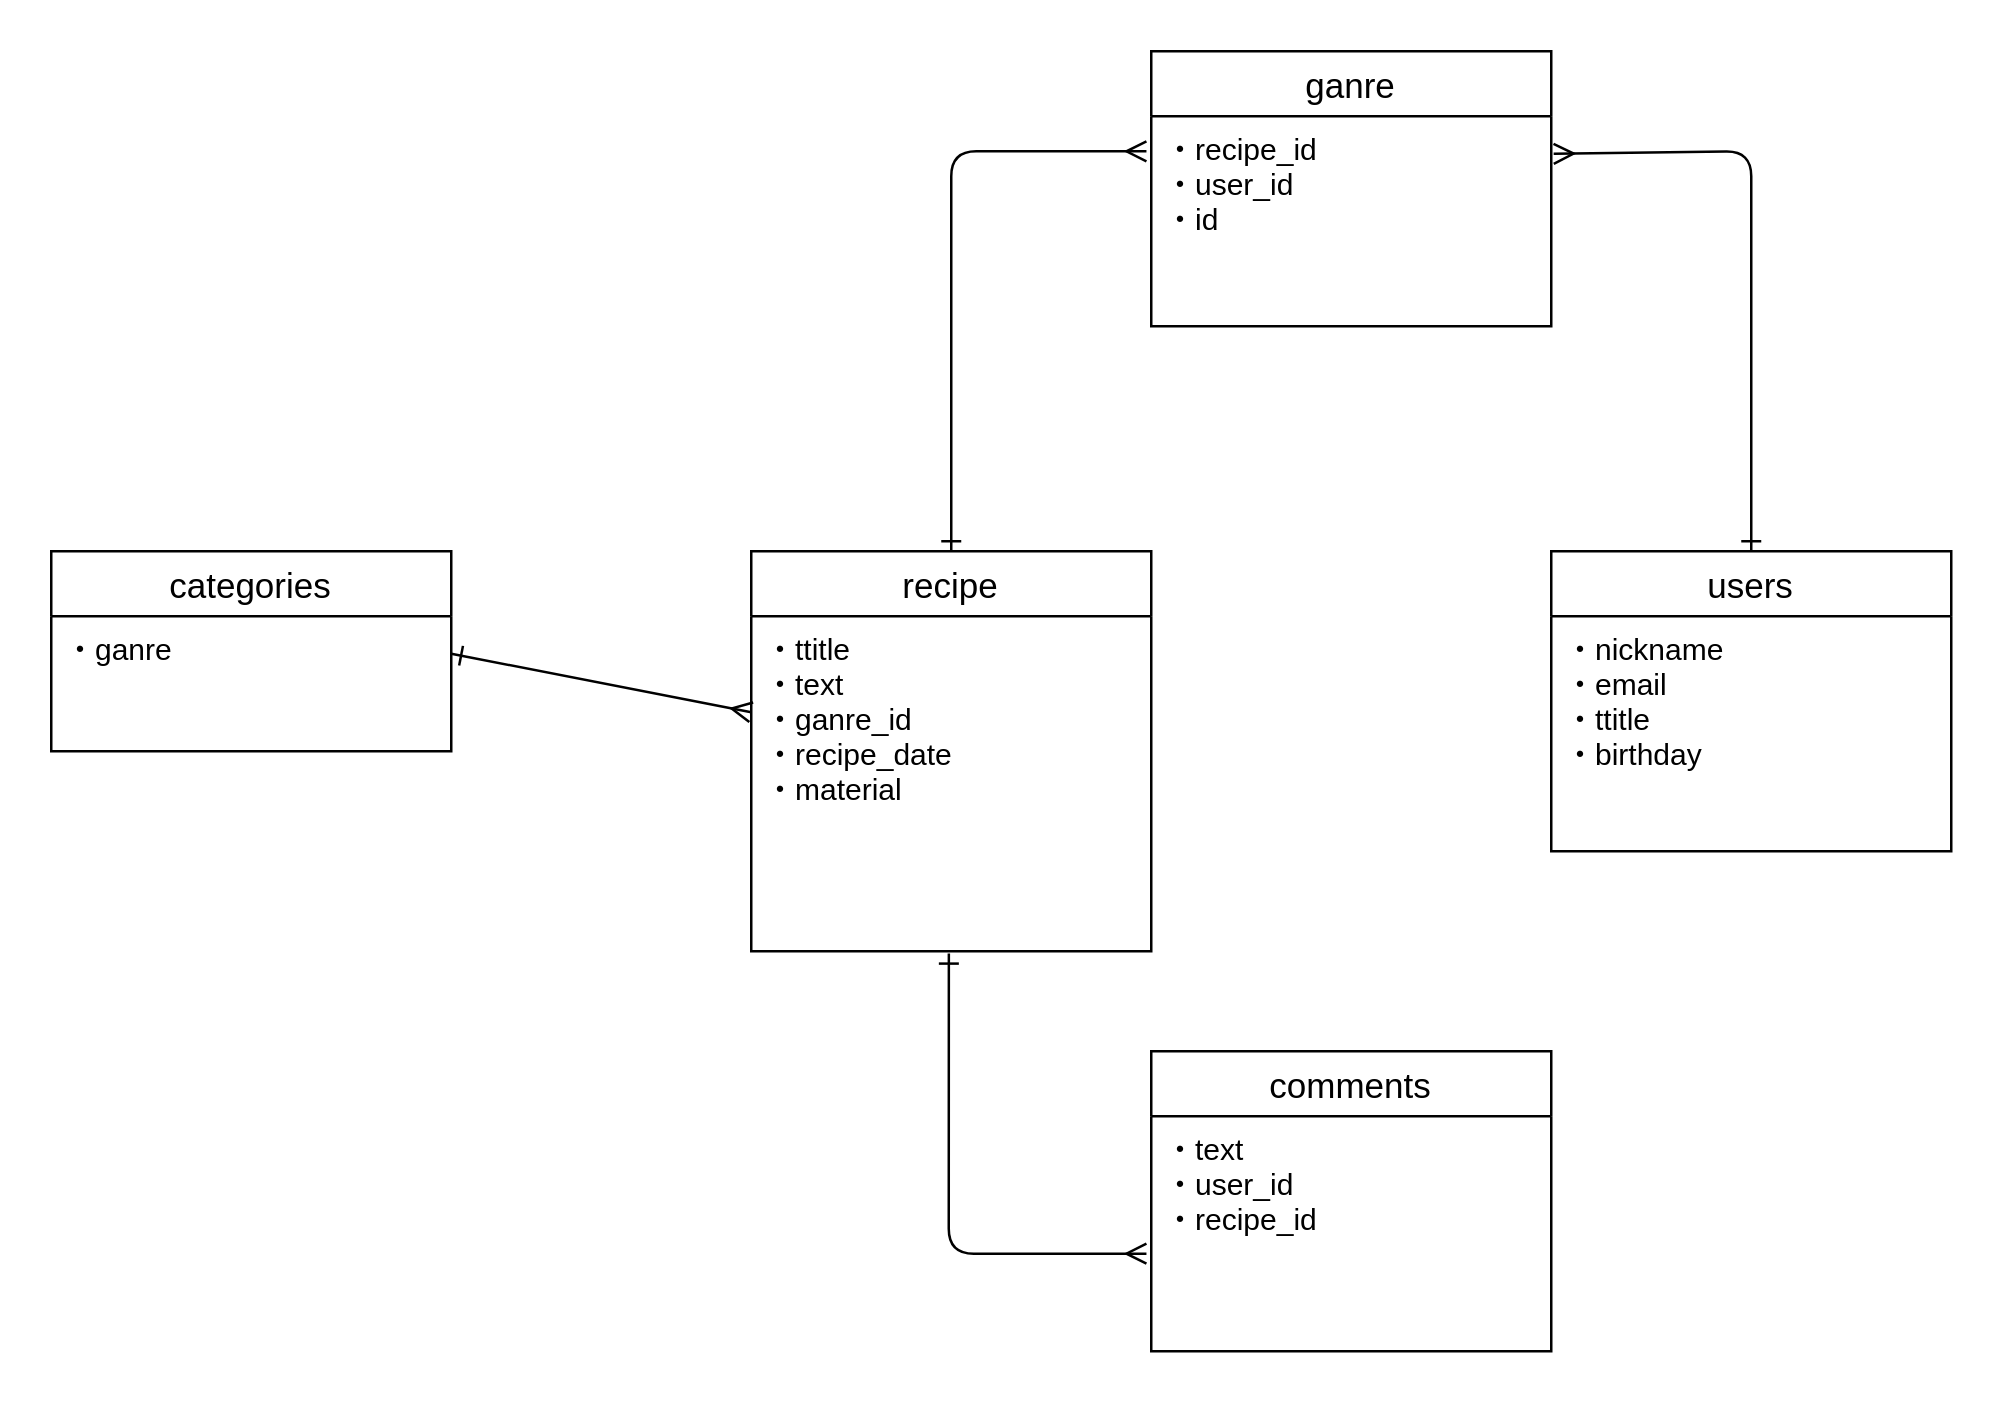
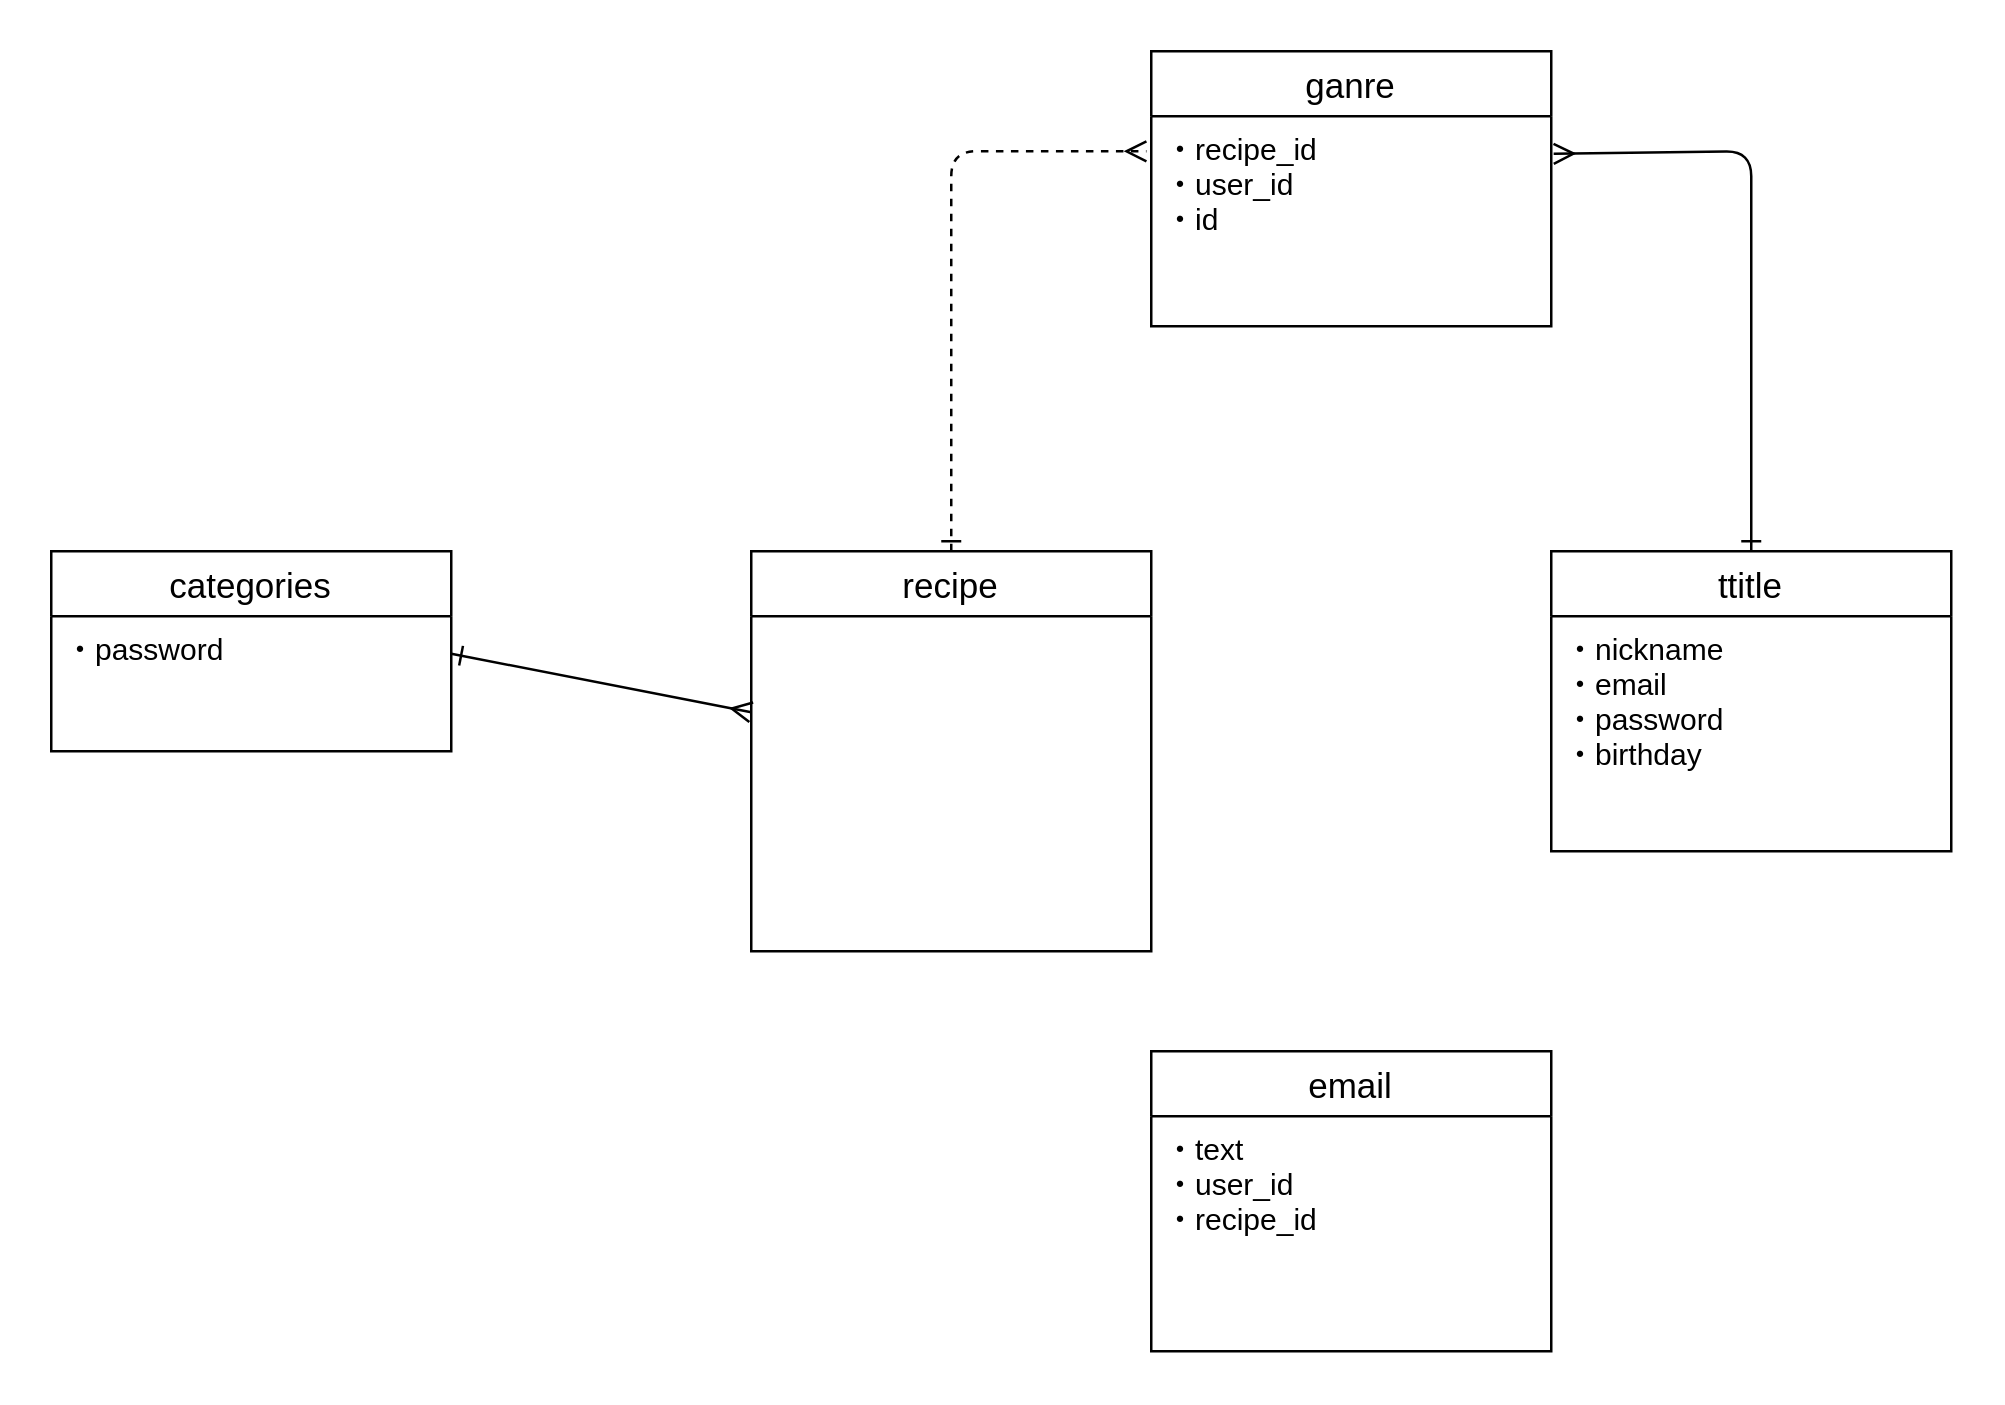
edge "・recipe_id ・user_id ・id" -- "recipe": style solid -> dashed
node "users": label "users" -> "ttitle"
node "・ganre": label "・ganre" -> "・password"
node "・nickname ・email ・ttitle ・birthday": label "・nickname ・email ・ttitle ・birthday" -> "・nickname ・email ・password ・birthday"
node "・ttitle ・text ・ganre_id ・recipe_date ・material": removed
node "comments": label "comments" -> "email"
edge "・ttitle ・text ・ganre_id ・recipe_date ・material" -- "・text ・user_id ・recipe_id": removed
